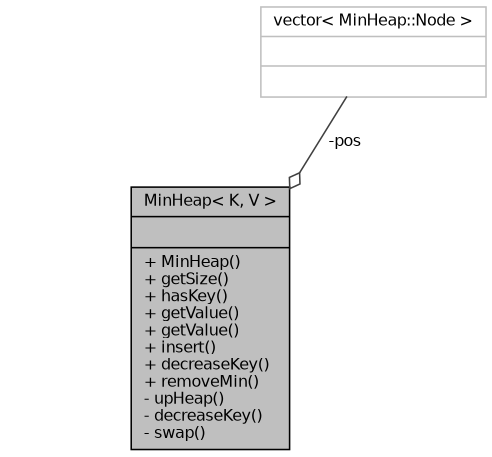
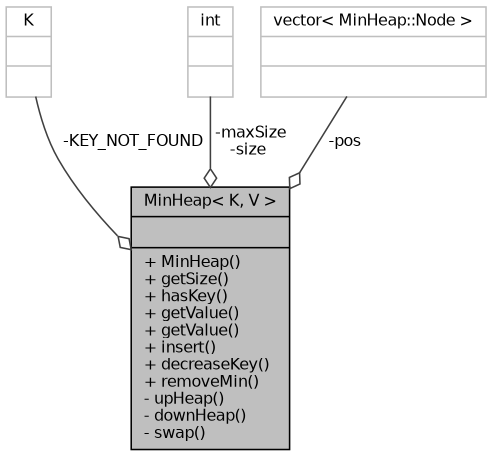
node "K": added
node "int": added
node "MinHeap< K, V >": text "- decreaseKey()" -> "- downHeap()"
